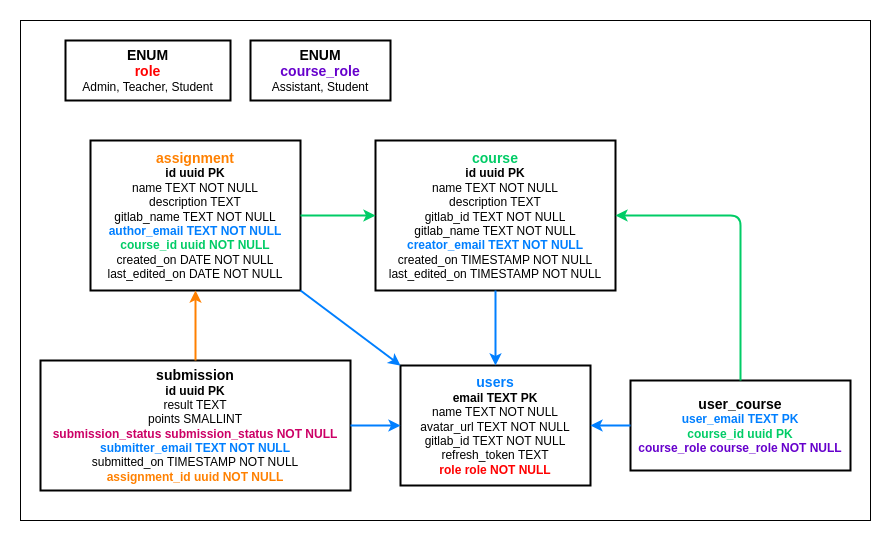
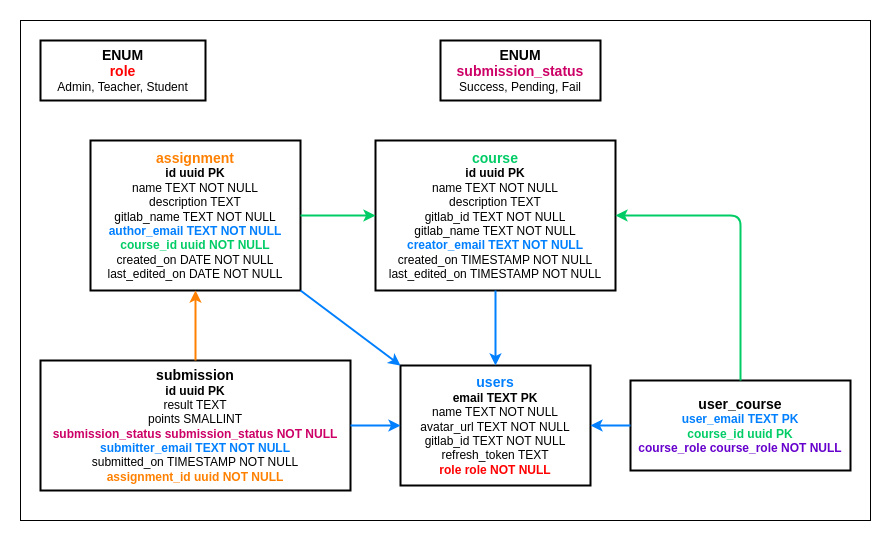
node "ENUM role Admin, Teacher, Student": moved (148, 71) -> (123, 71)
node "ENUM course_role Assistant, Student": removed
node "ENUM submission_status Success, Pending, Fail": added
